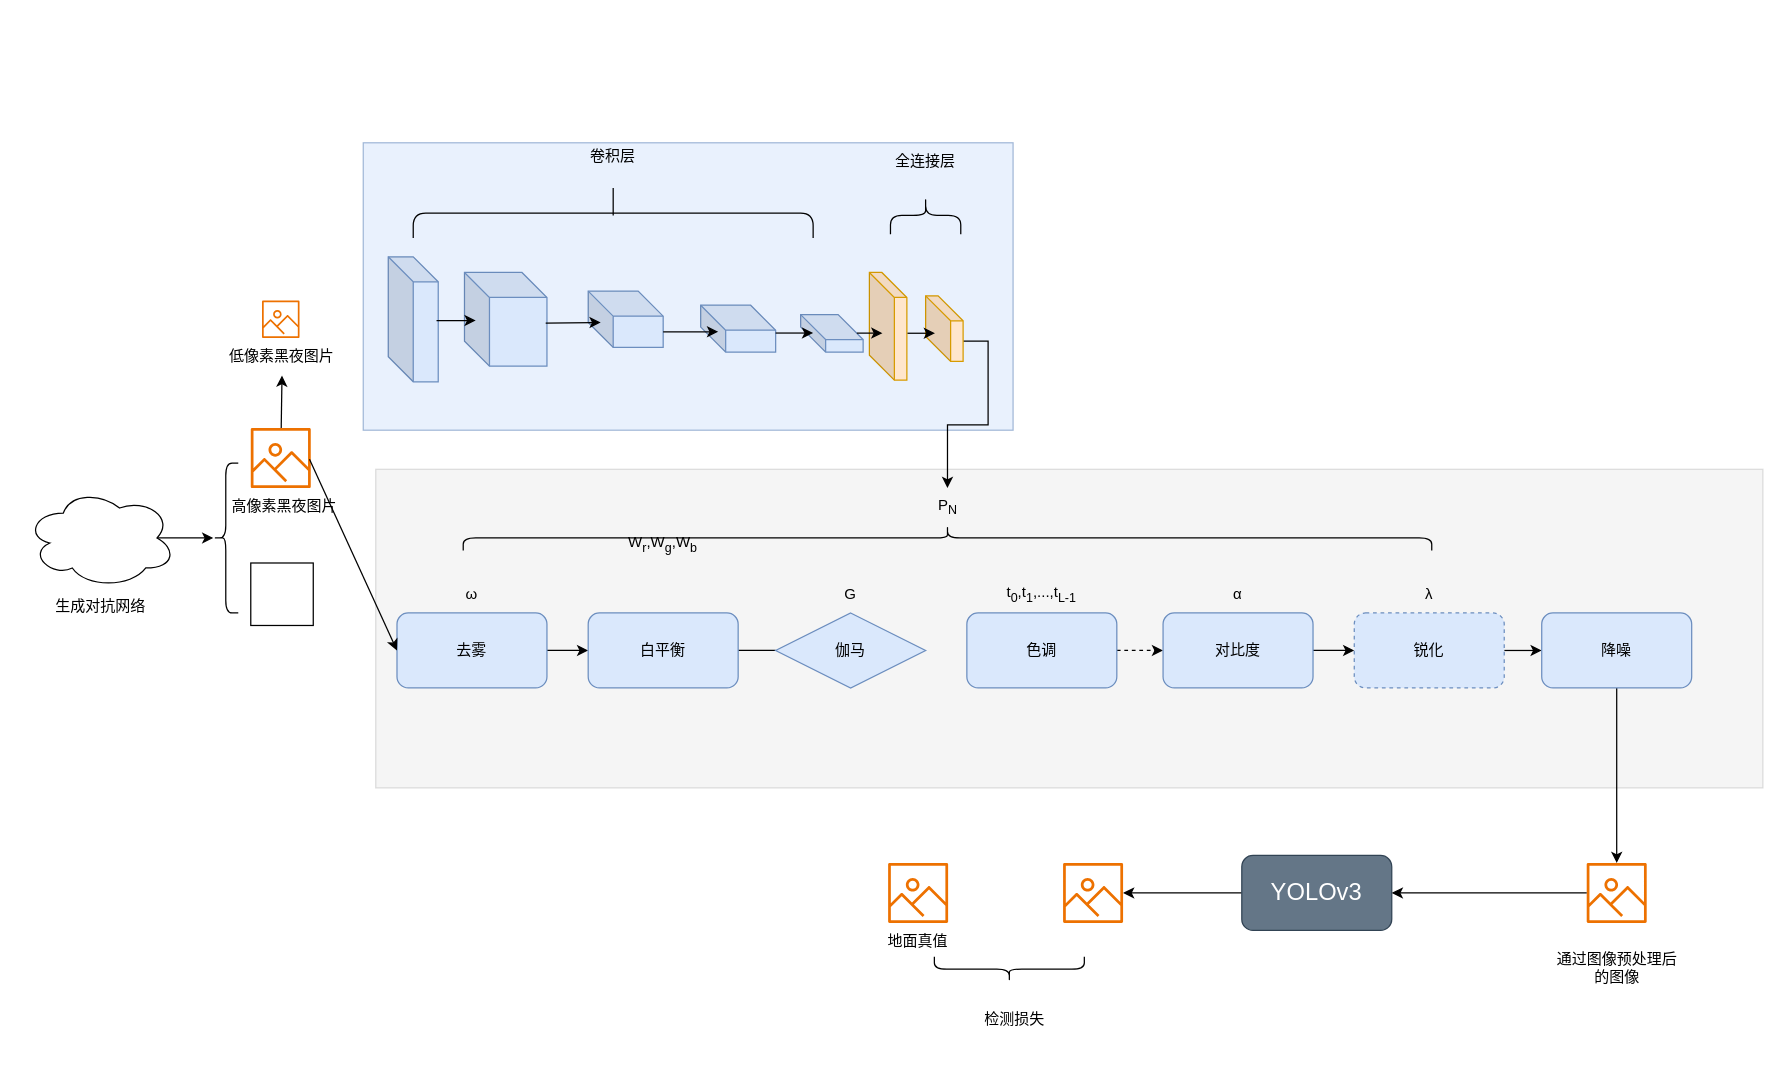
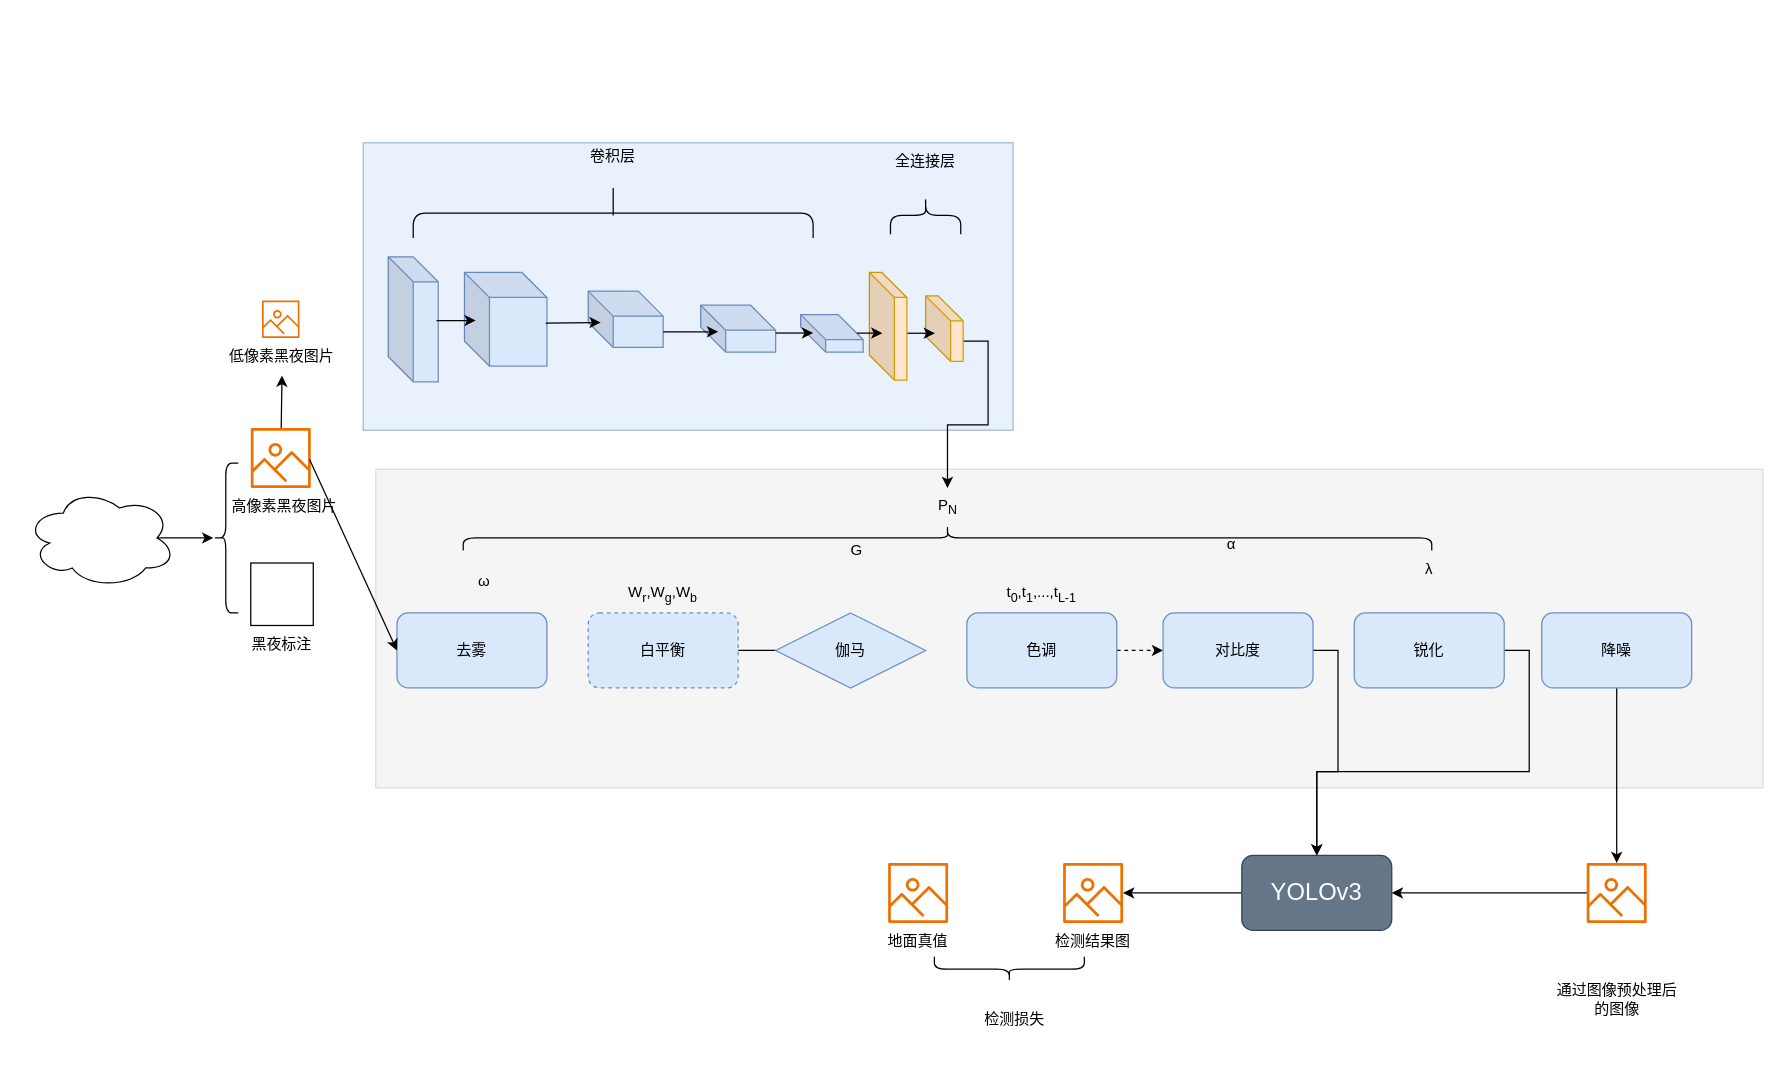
node "Wr,Wg,Wb": moved (663, 544) -> (663, 594)
node "ω": moved (472, 594) -> (484, 582)
node "G": moved (851, 594) -> (857, 551)
node "α": moved (1238, 594) -> (1232, 544)
node "λ": moved (1429, 594) -> (1429, 569)
node "生成对抗网络": removed
node "黑夜标注": added
edge "去雾" -> "白平衡": removed
node "白平衡": style solid -> dashed
edge "对比度" -> "锐化": now "对比度" -> "YOLOv3"
node "锐化": style dashed -> solid
edge "锐化" -> "降噪": now "锐化" -> "YOLOv3"
node "检测结果图": added
node "通过图像预处理后的图像": moved (1617, 968) -> (1617, 999)
